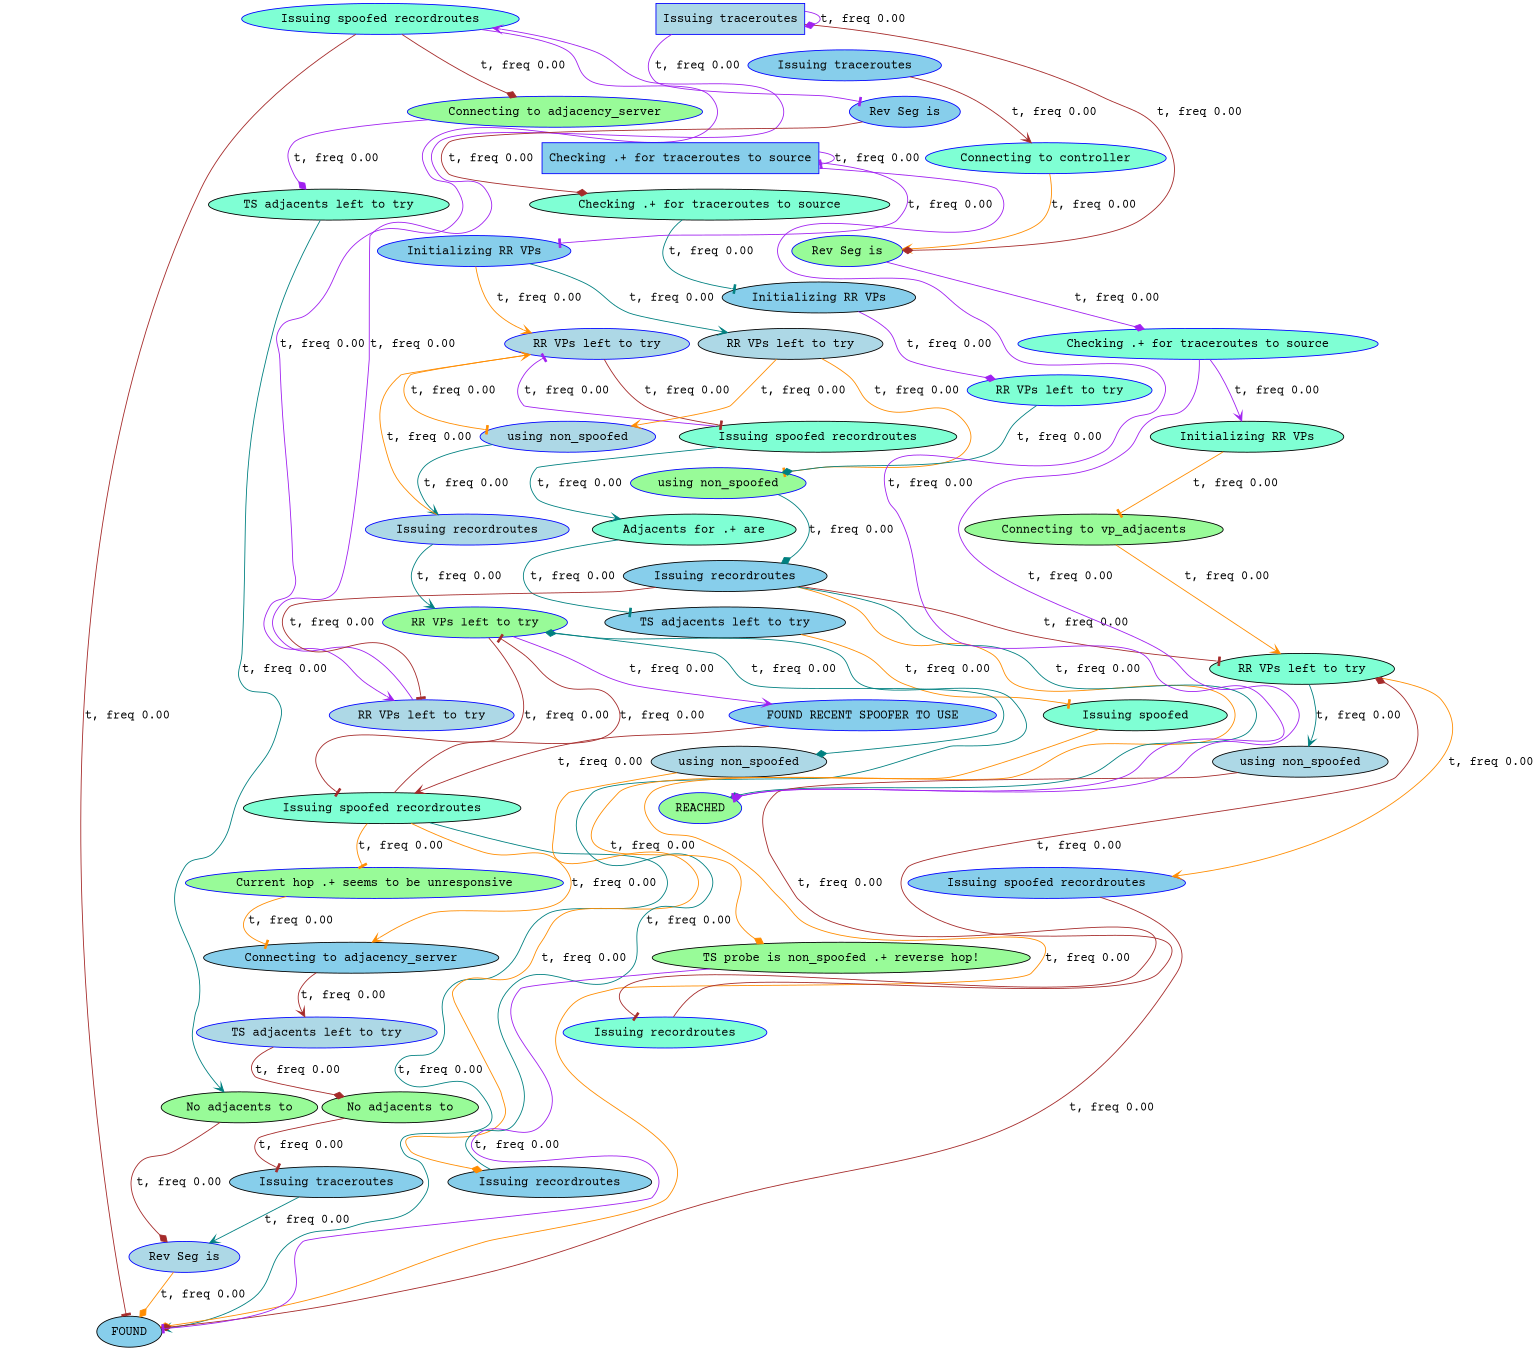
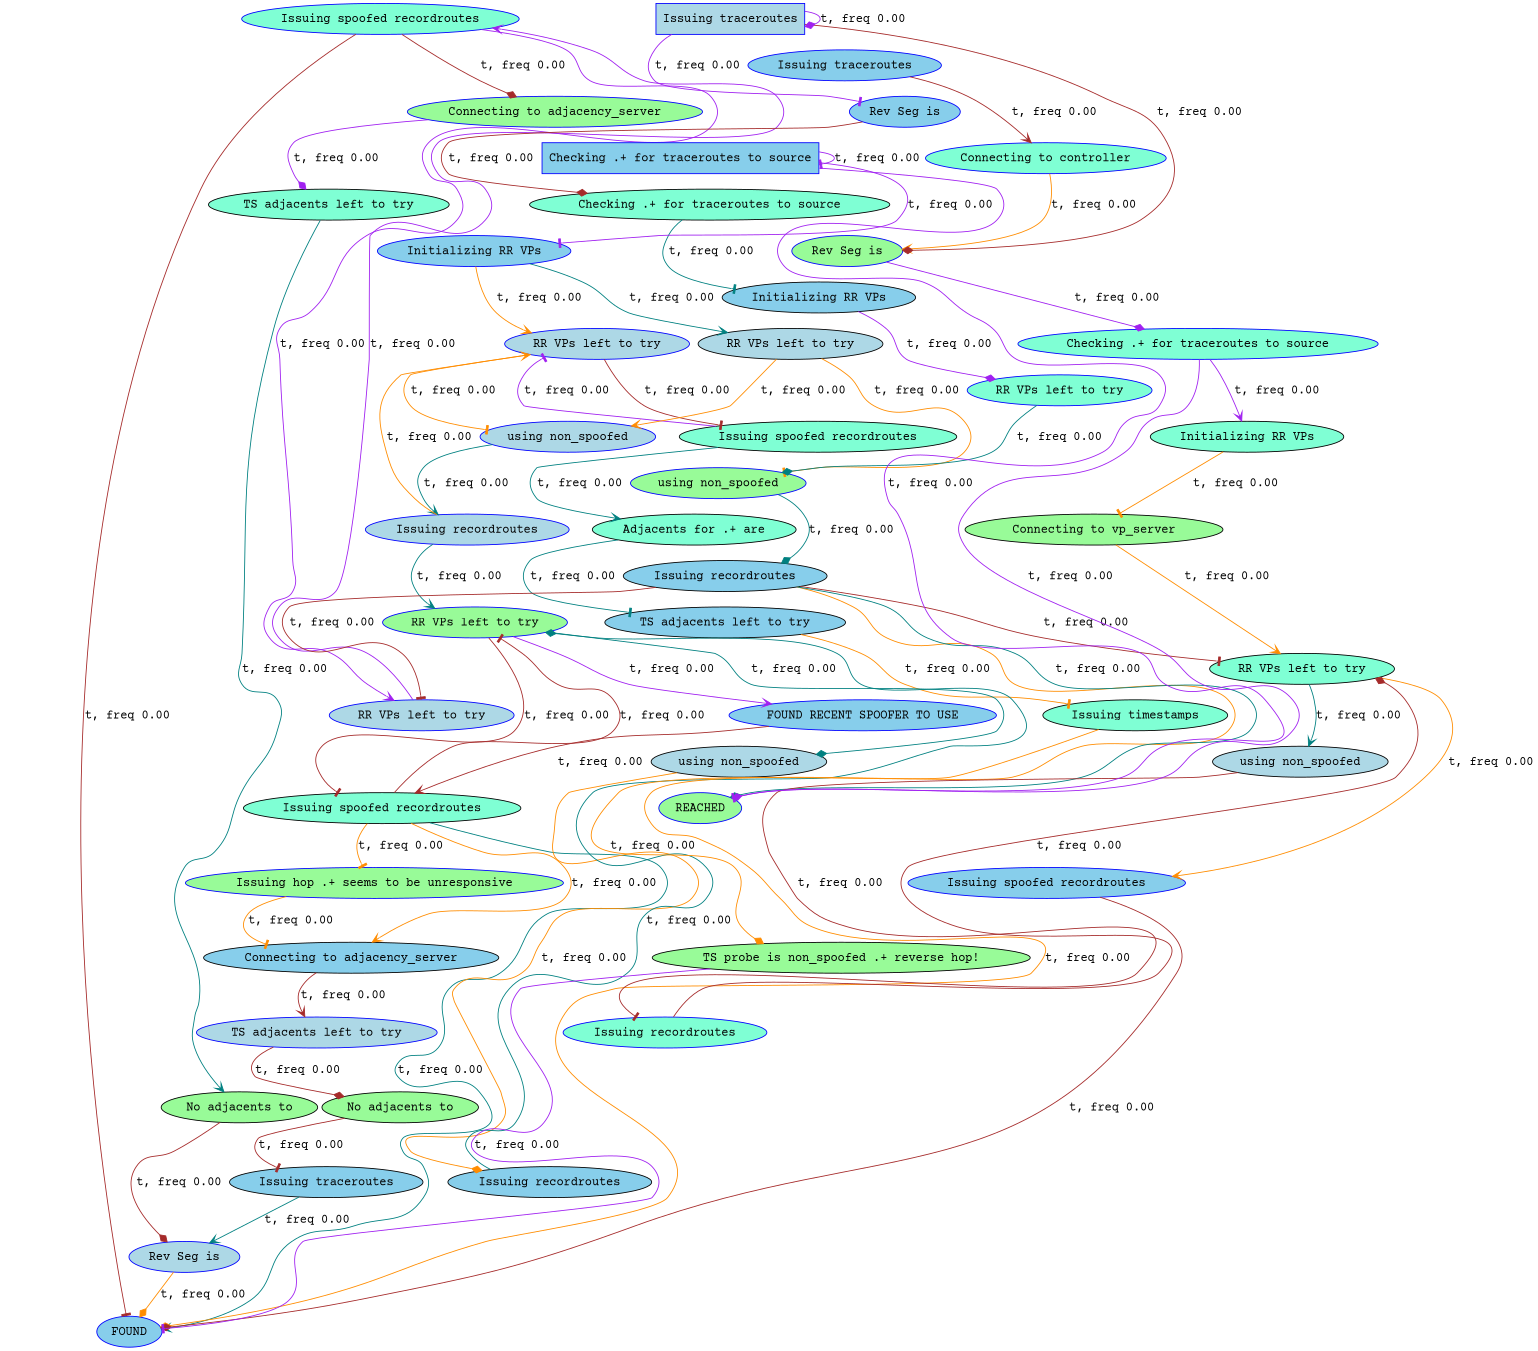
node "Connecting to vp_adjacents": label "Connecting to vp_adjacents" -> "Connecting to vp_server"
node "Issuing spoofed": label "Issuing spoofed" -> "Issuing timestamps"
node "Current hop .+ seems to be unresponsive": label "Current hop .+ seems to be unresponsive" -> "Issuing hop .+ seems to be unresponsive"
node "FOUND": color black -> blue
